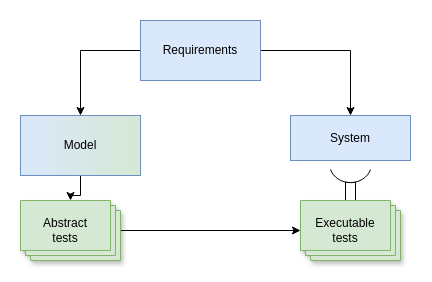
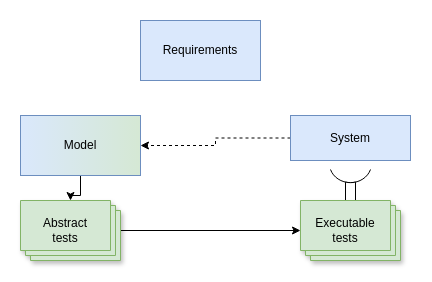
edge "Requirements" -> "Model": removed
edge "Requirements" -> "System": removed
edge "System" -> "Model": added
